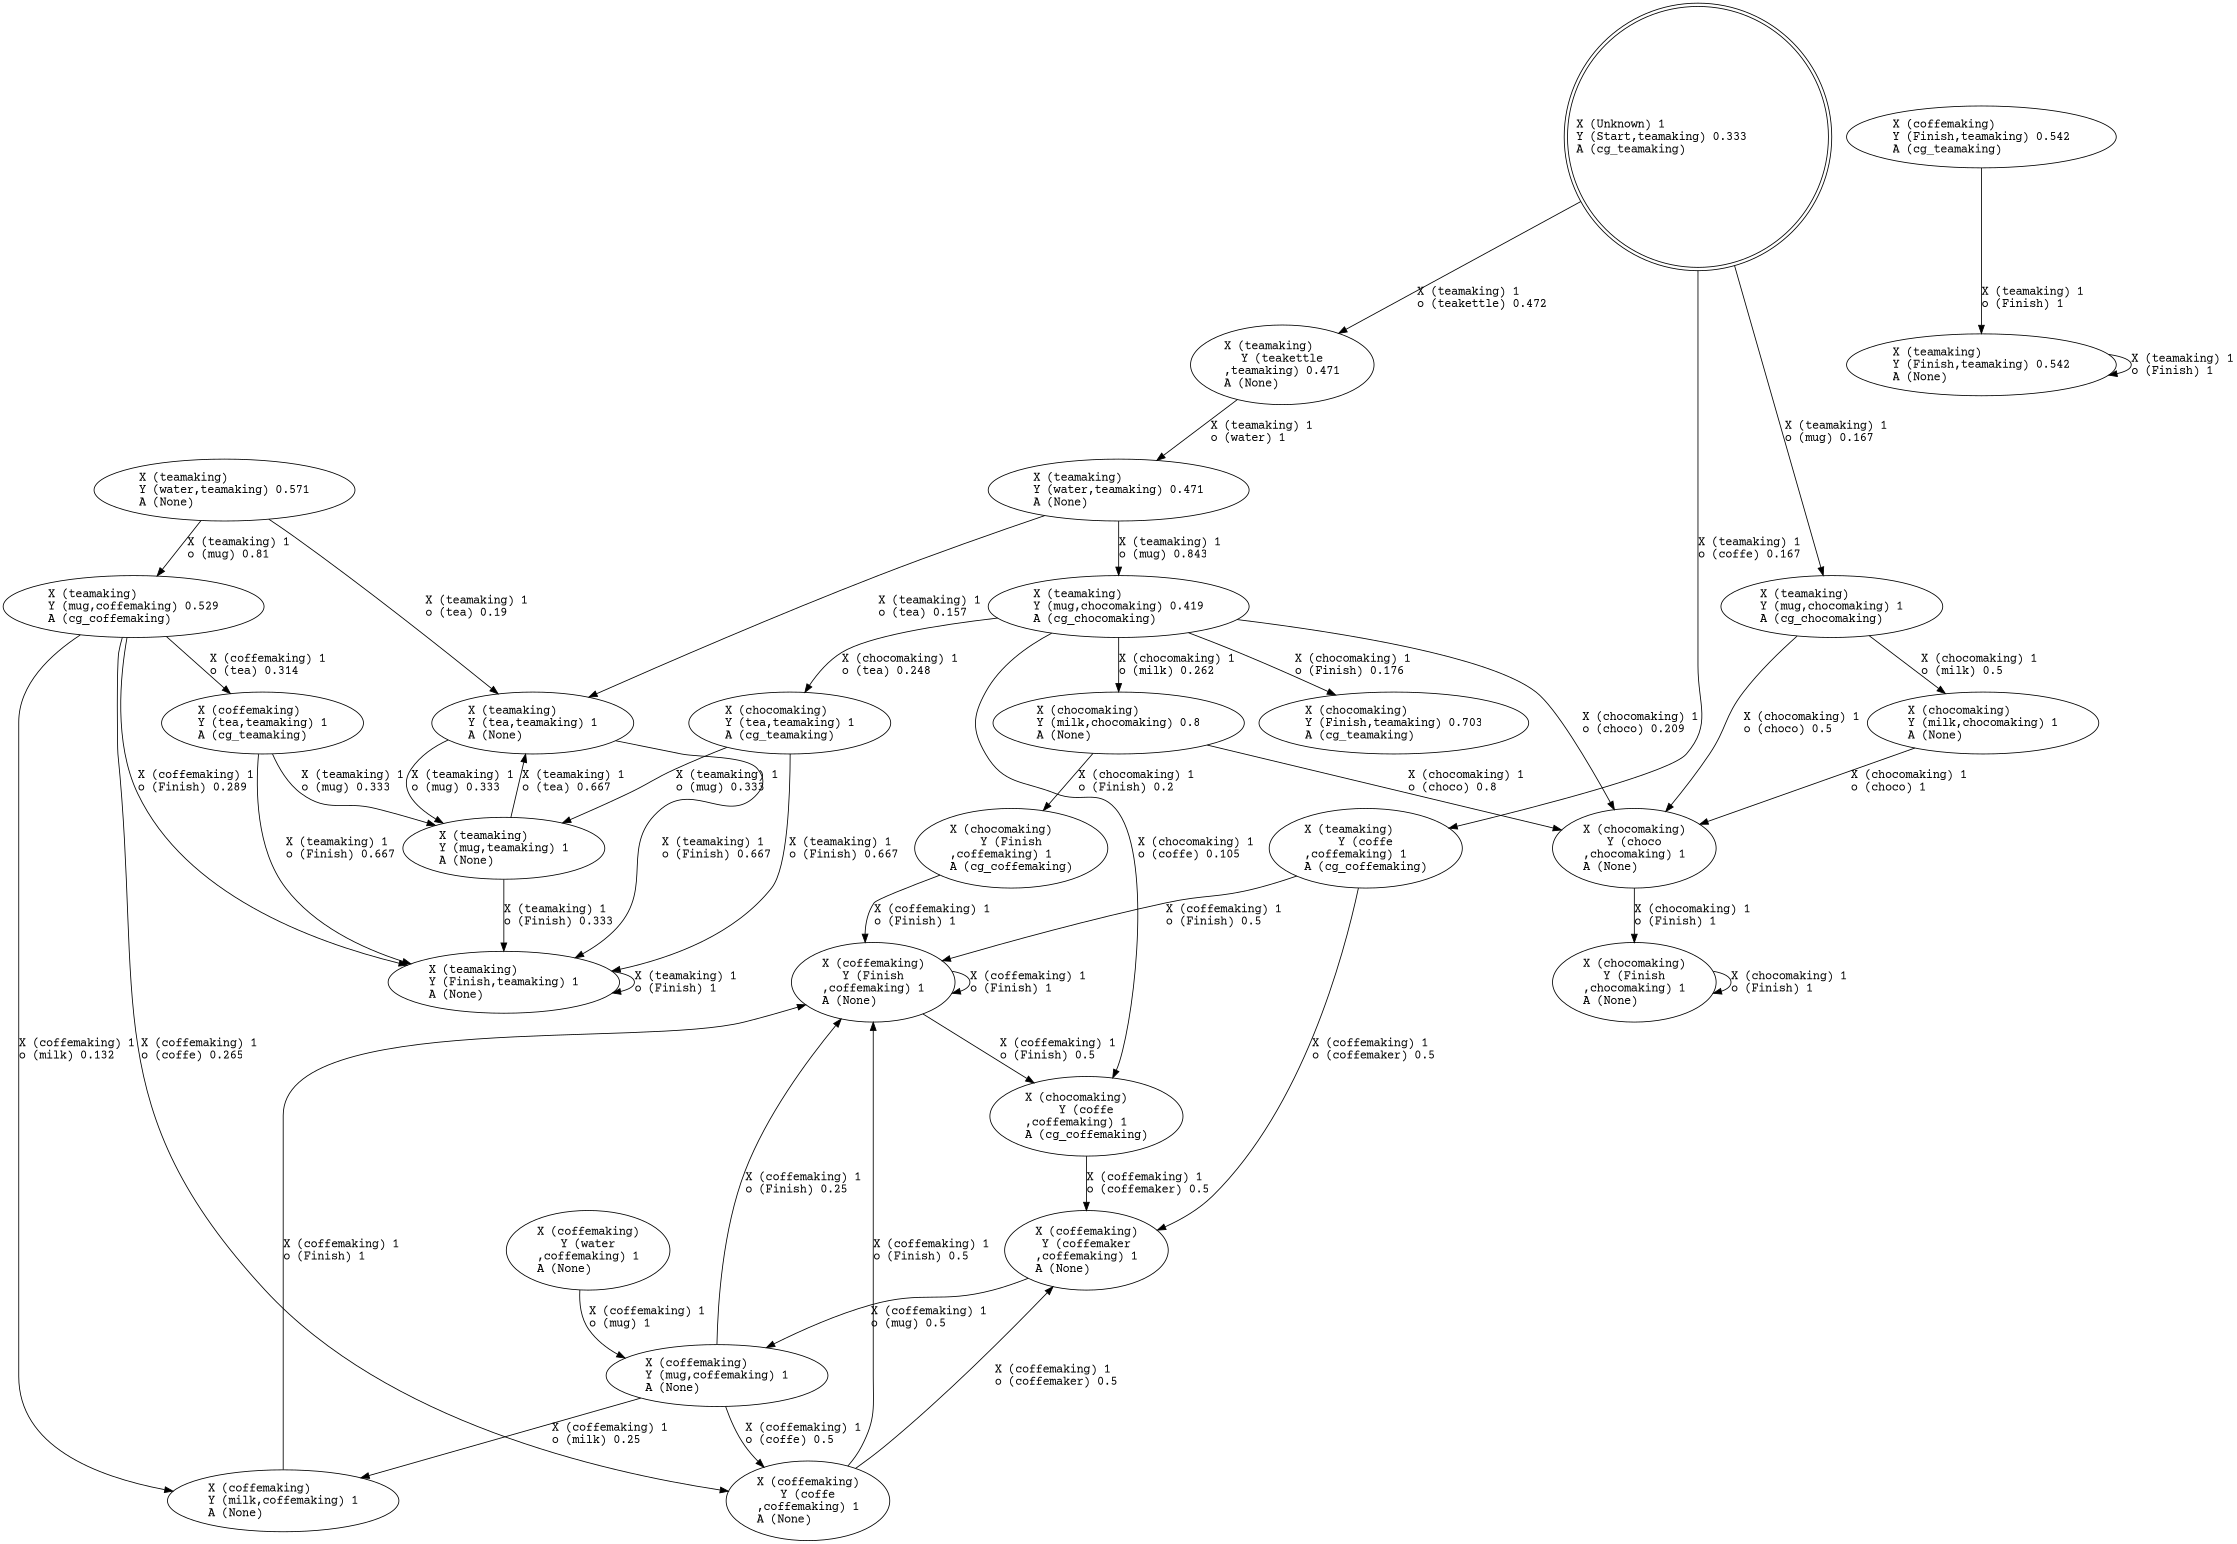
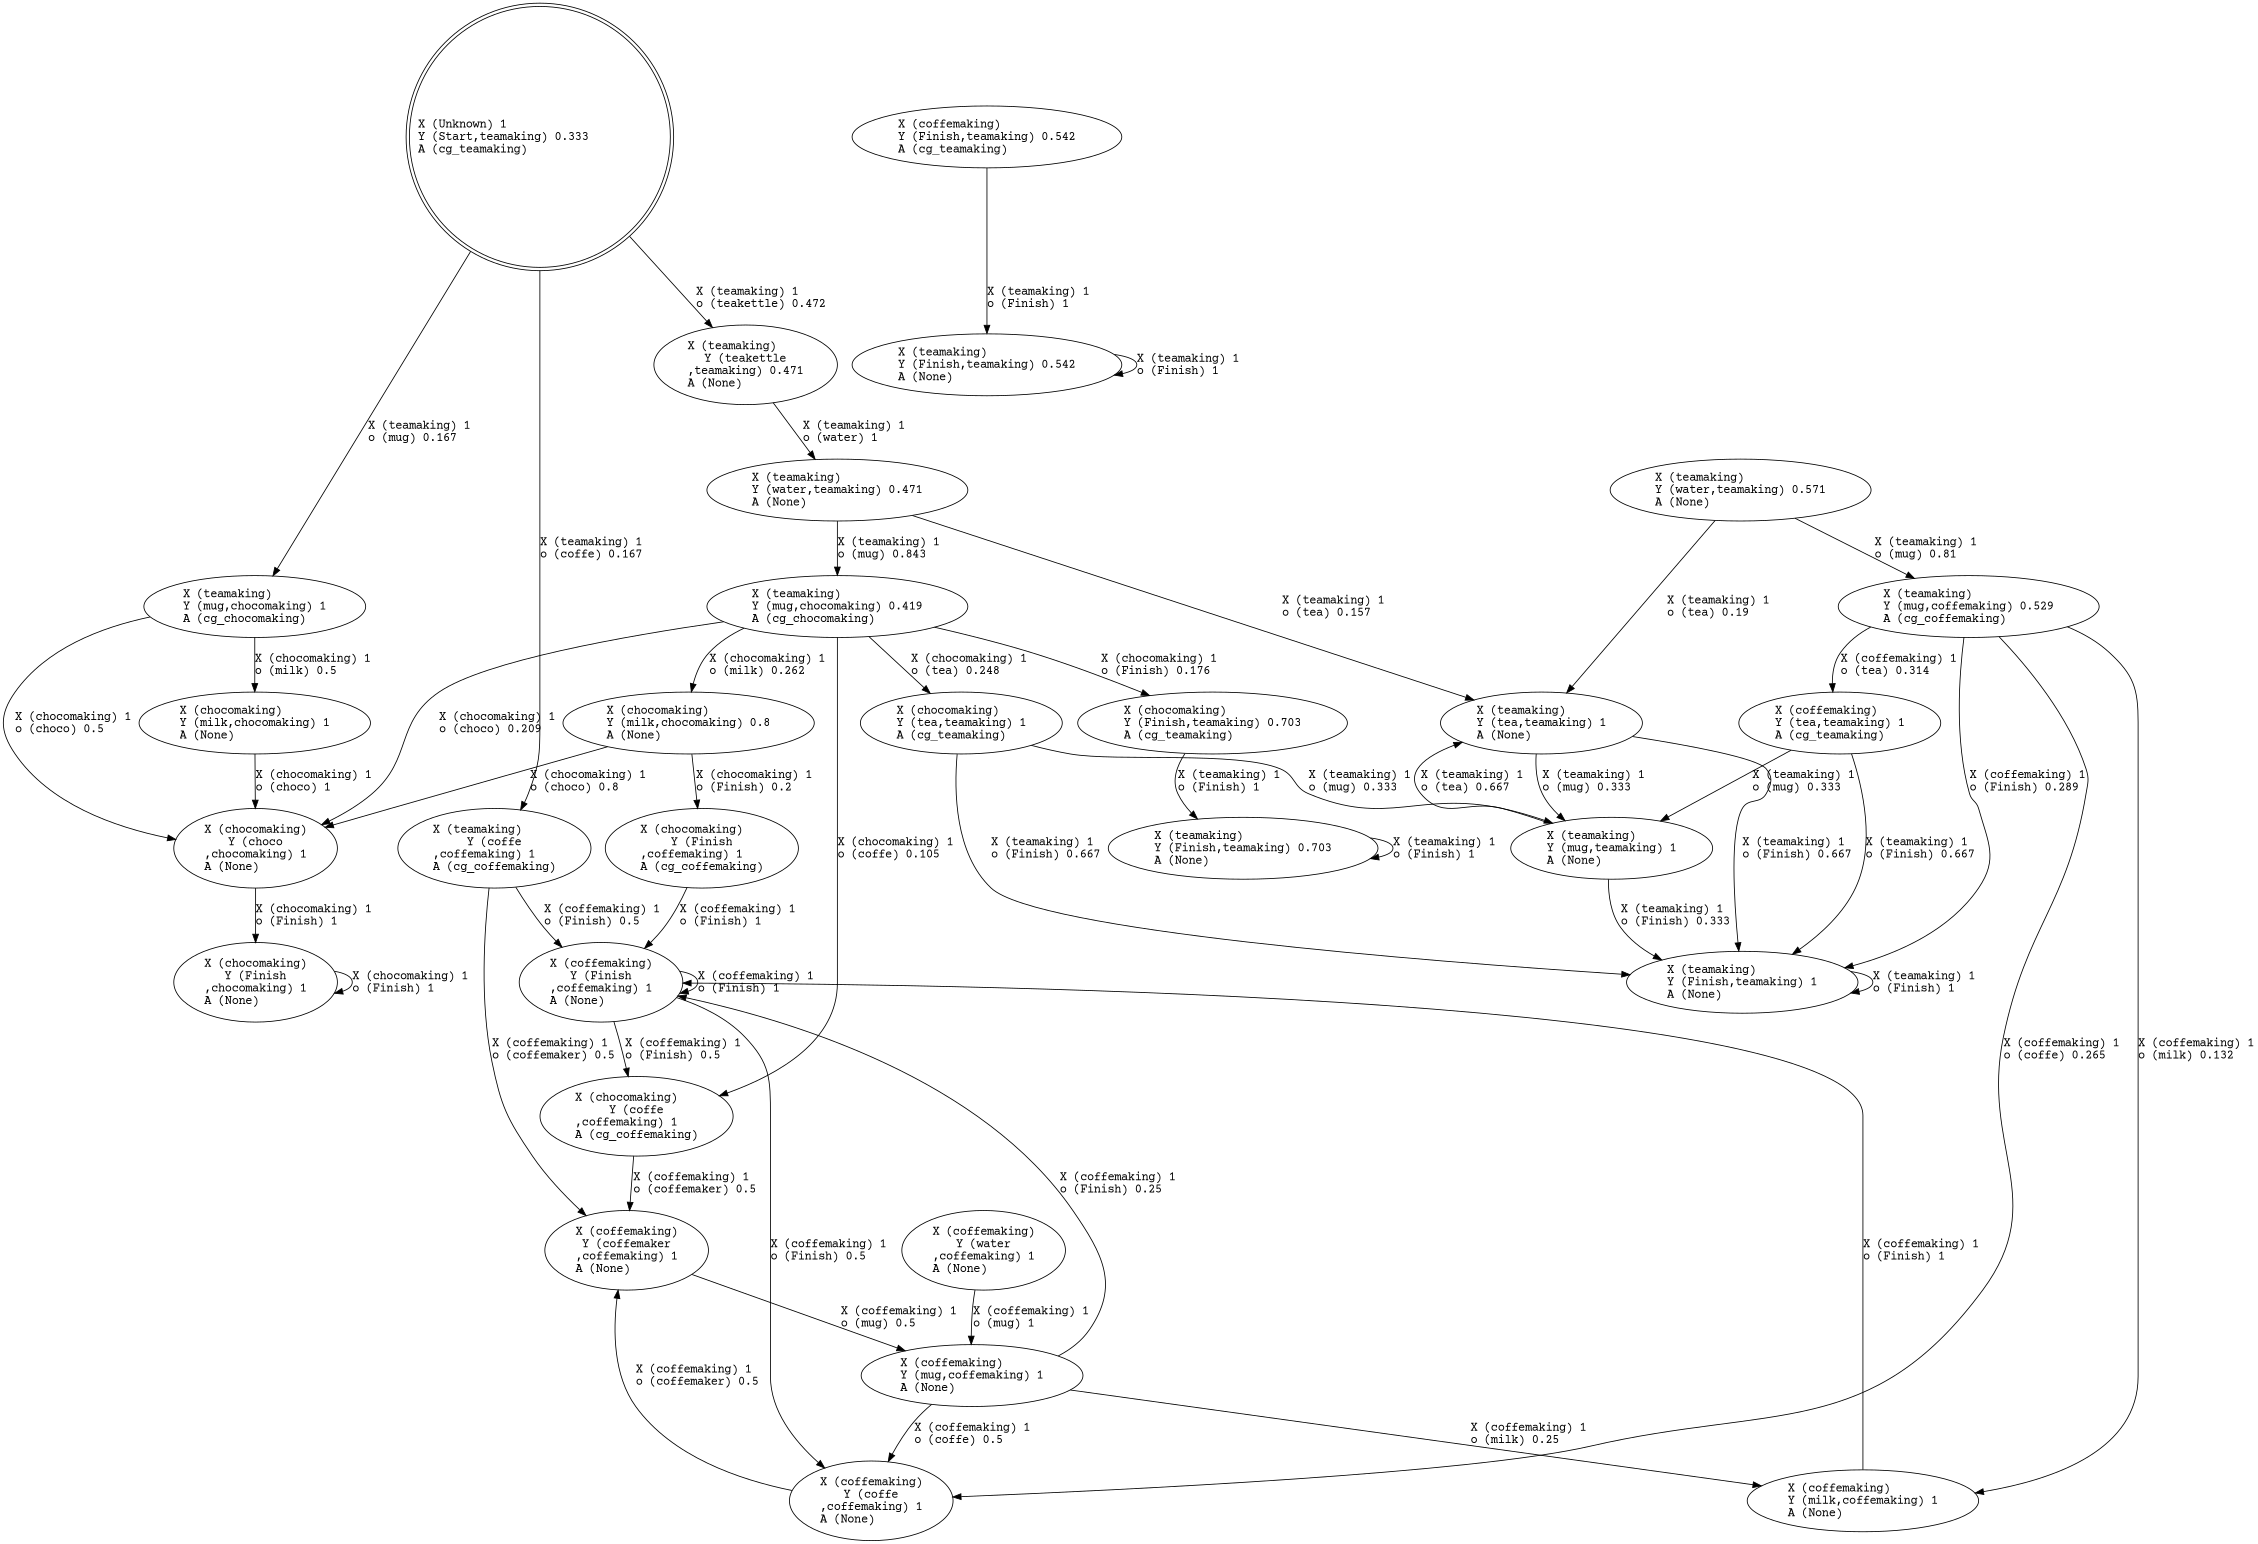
node "X (teamaking) Y (Finish,teamaking) 0.703 A (None)": added
edge "X (coffemaking) Y (coffe ,coffemaking) 1 A (None)" -> "X (coffemaking) Y (Finish ,coffemaking) 1 A (None)": reversed
